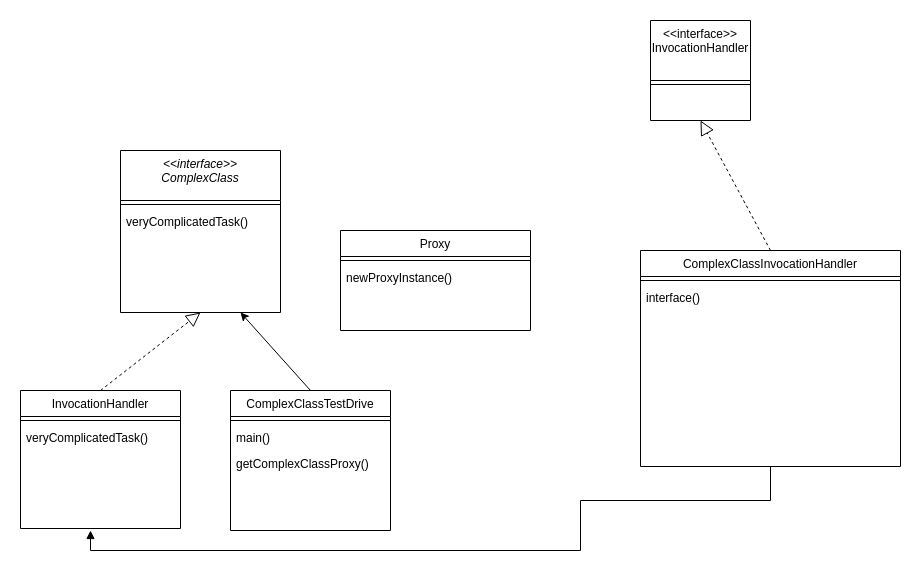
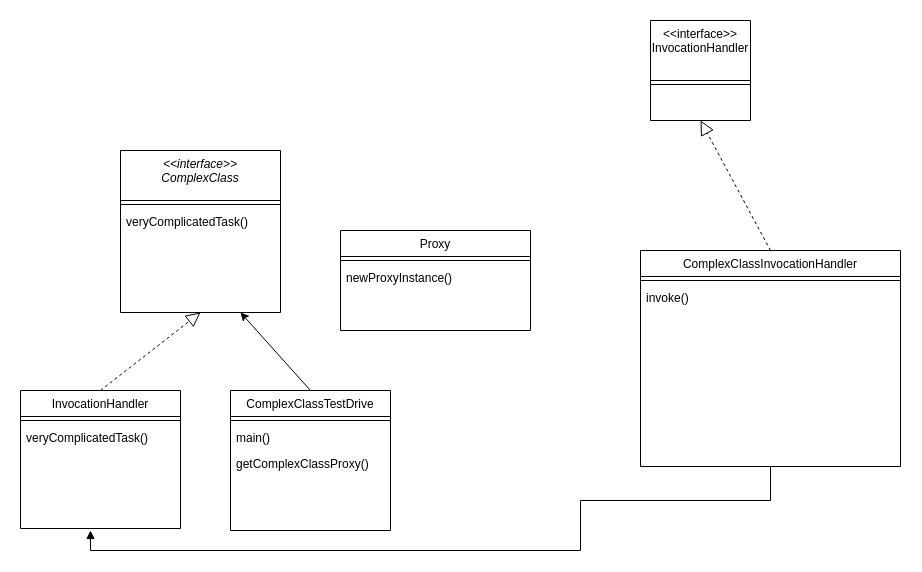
node "interface()": label "interface()" -> "invoke()"
